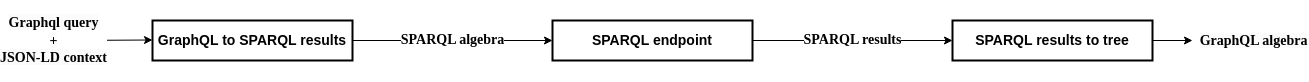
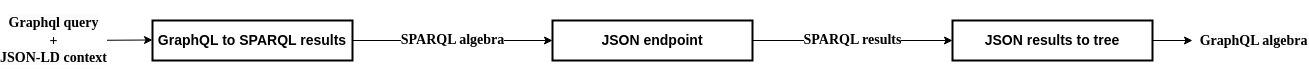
node "SPARQL endpoint": label "SPARQL endpoint" -> "JSON endpoint"
node "SPARQL results to tree": label "SPARQL results to tree" -> "JSON results to tree"
